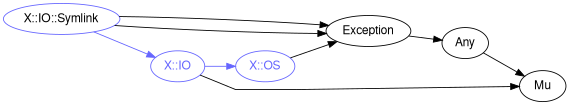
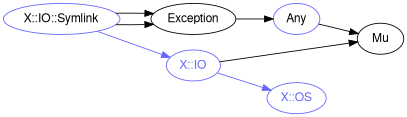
node "Any": color #000000 -> #6666ff
edge "X::OS" -> "Exception": removed
